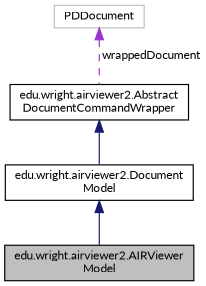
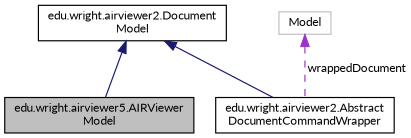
node "PDDocument": label "PDDocument" -> "Model"
edge "edu.wright.airviewer2.Document Model" -> "edu.wright.airviewer2.Abstract DocumentCommandWrapper": reversed
node "edu.wright.airviewer2.AIRViewer Model": label "edu.wright.airviewer2.AIRViewer Model" -> "edu.wright.airviewer5.AIRViewer Model"
